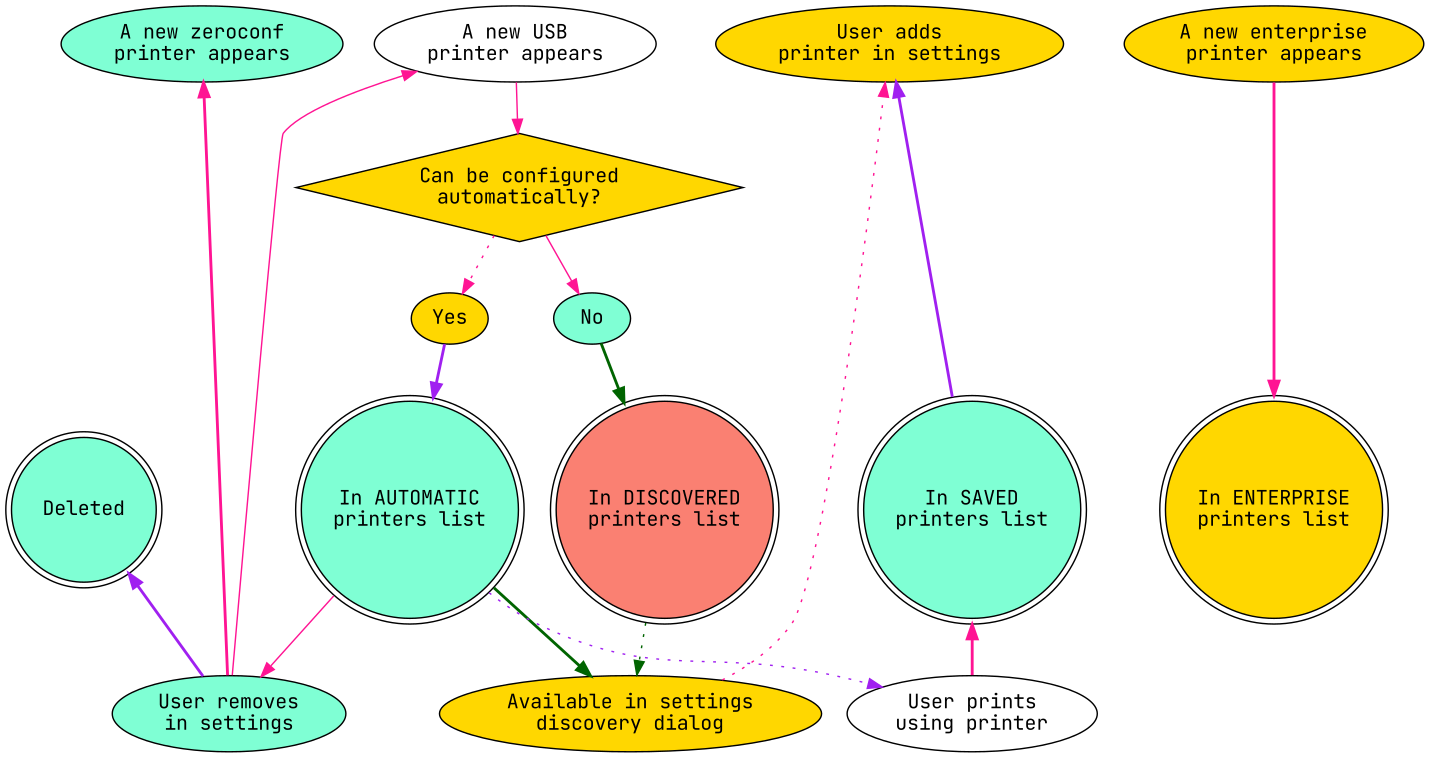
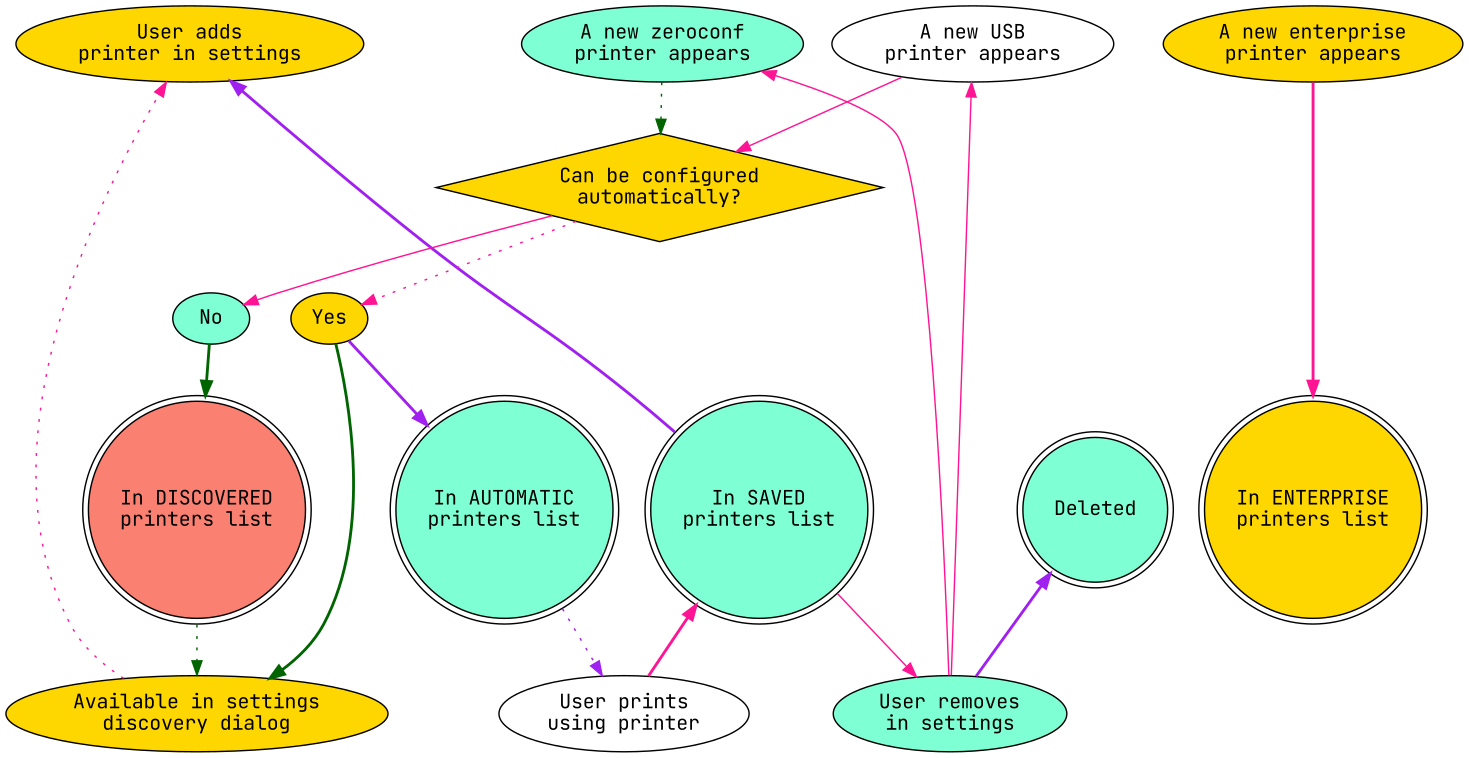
edge "A new zeroconf printer appears" -> "Can be configured automatically?": added
edge "User removes in settings" -> "A new zeroconf printer appears": style bold -> solid
edge "In AUTOMATIC printers list" -> "User removes in settings": now "In SAVED printers list" -> "User removes in settings"
edge "In AUTOMATIC printers list" -> "Available in settings discovery dialog": now "Yes" -> "Available in settings discovery dialog"
